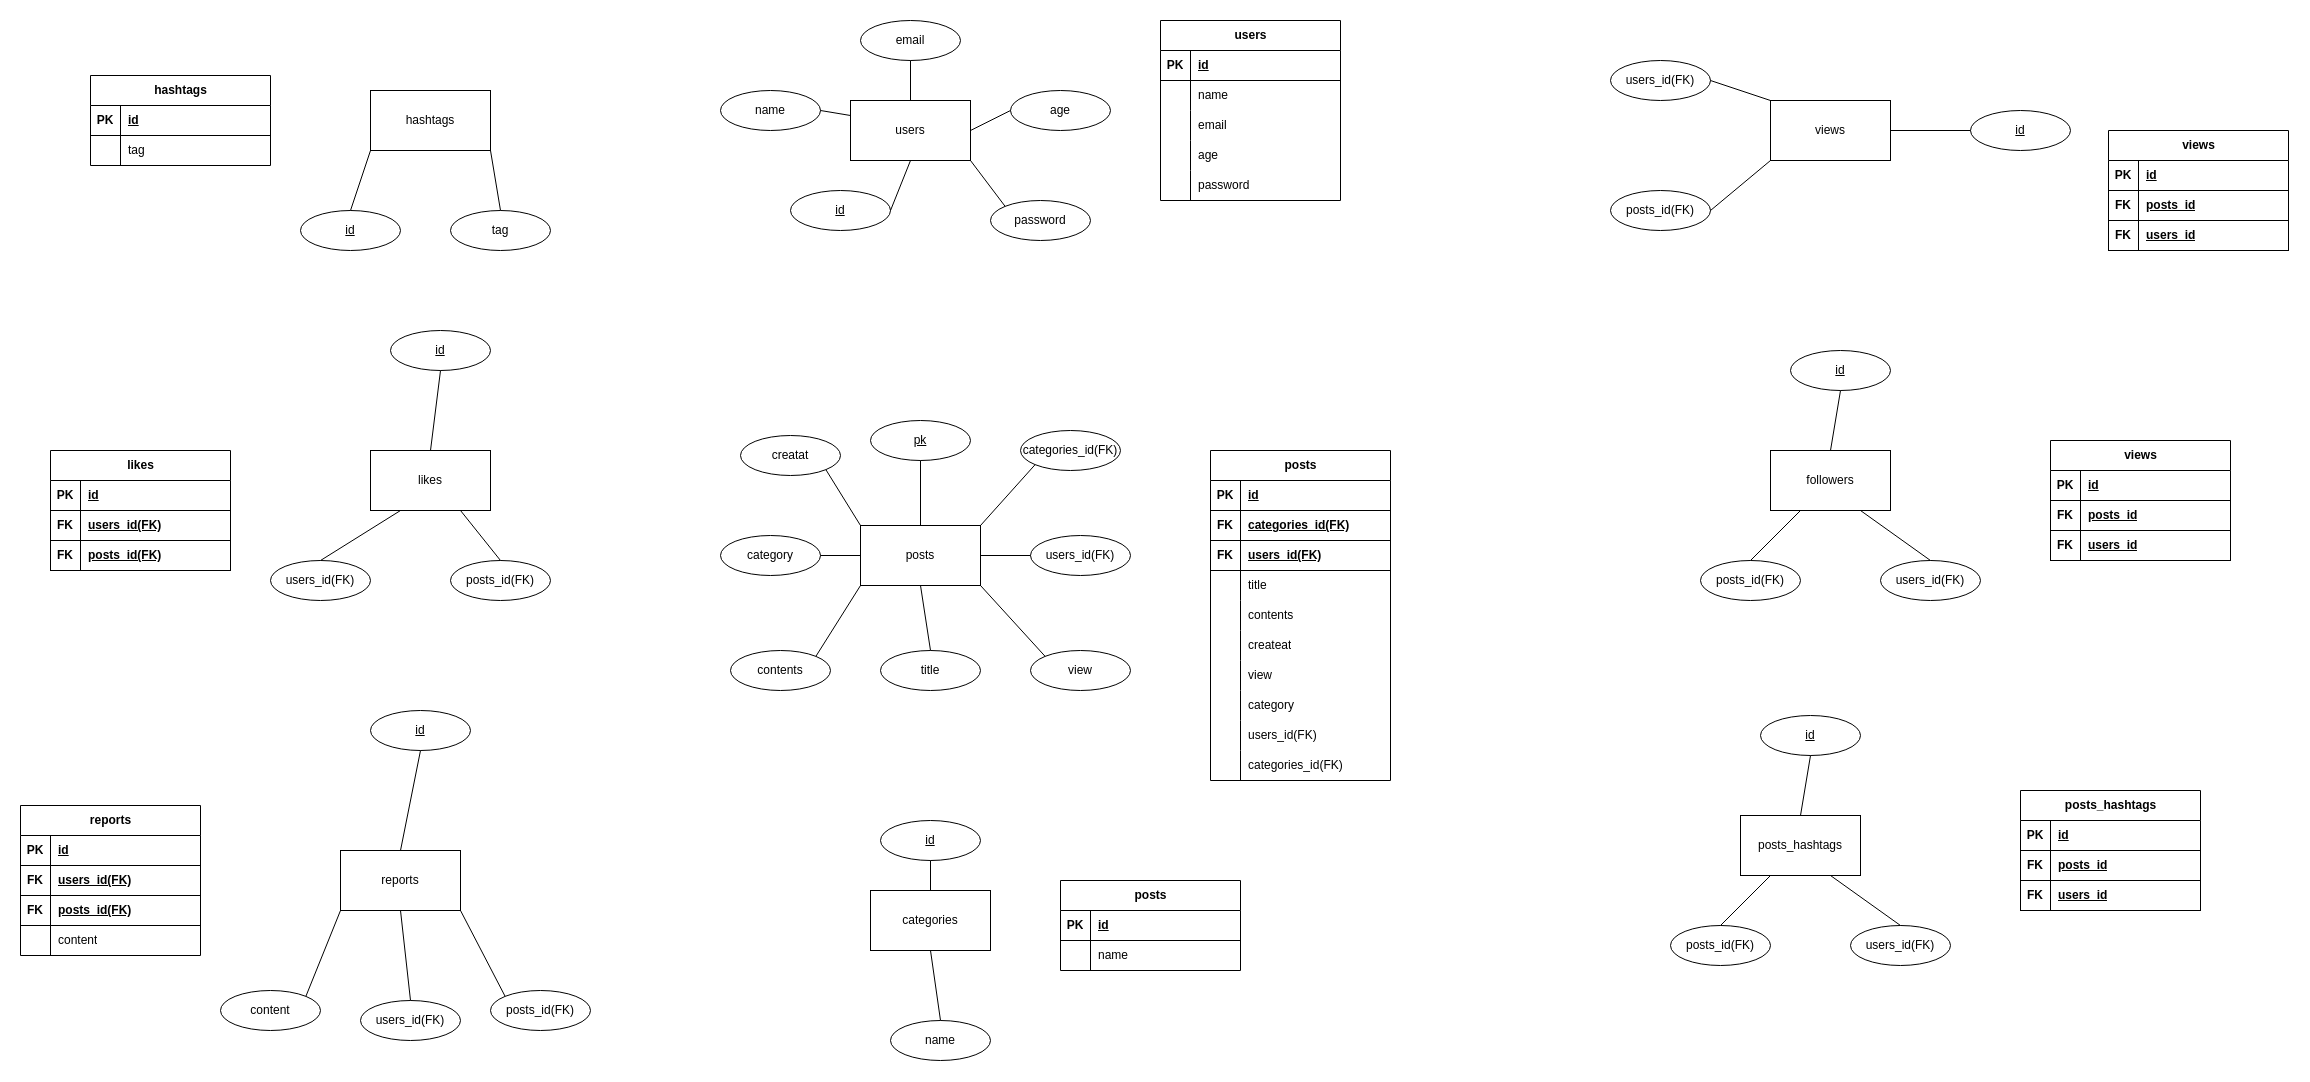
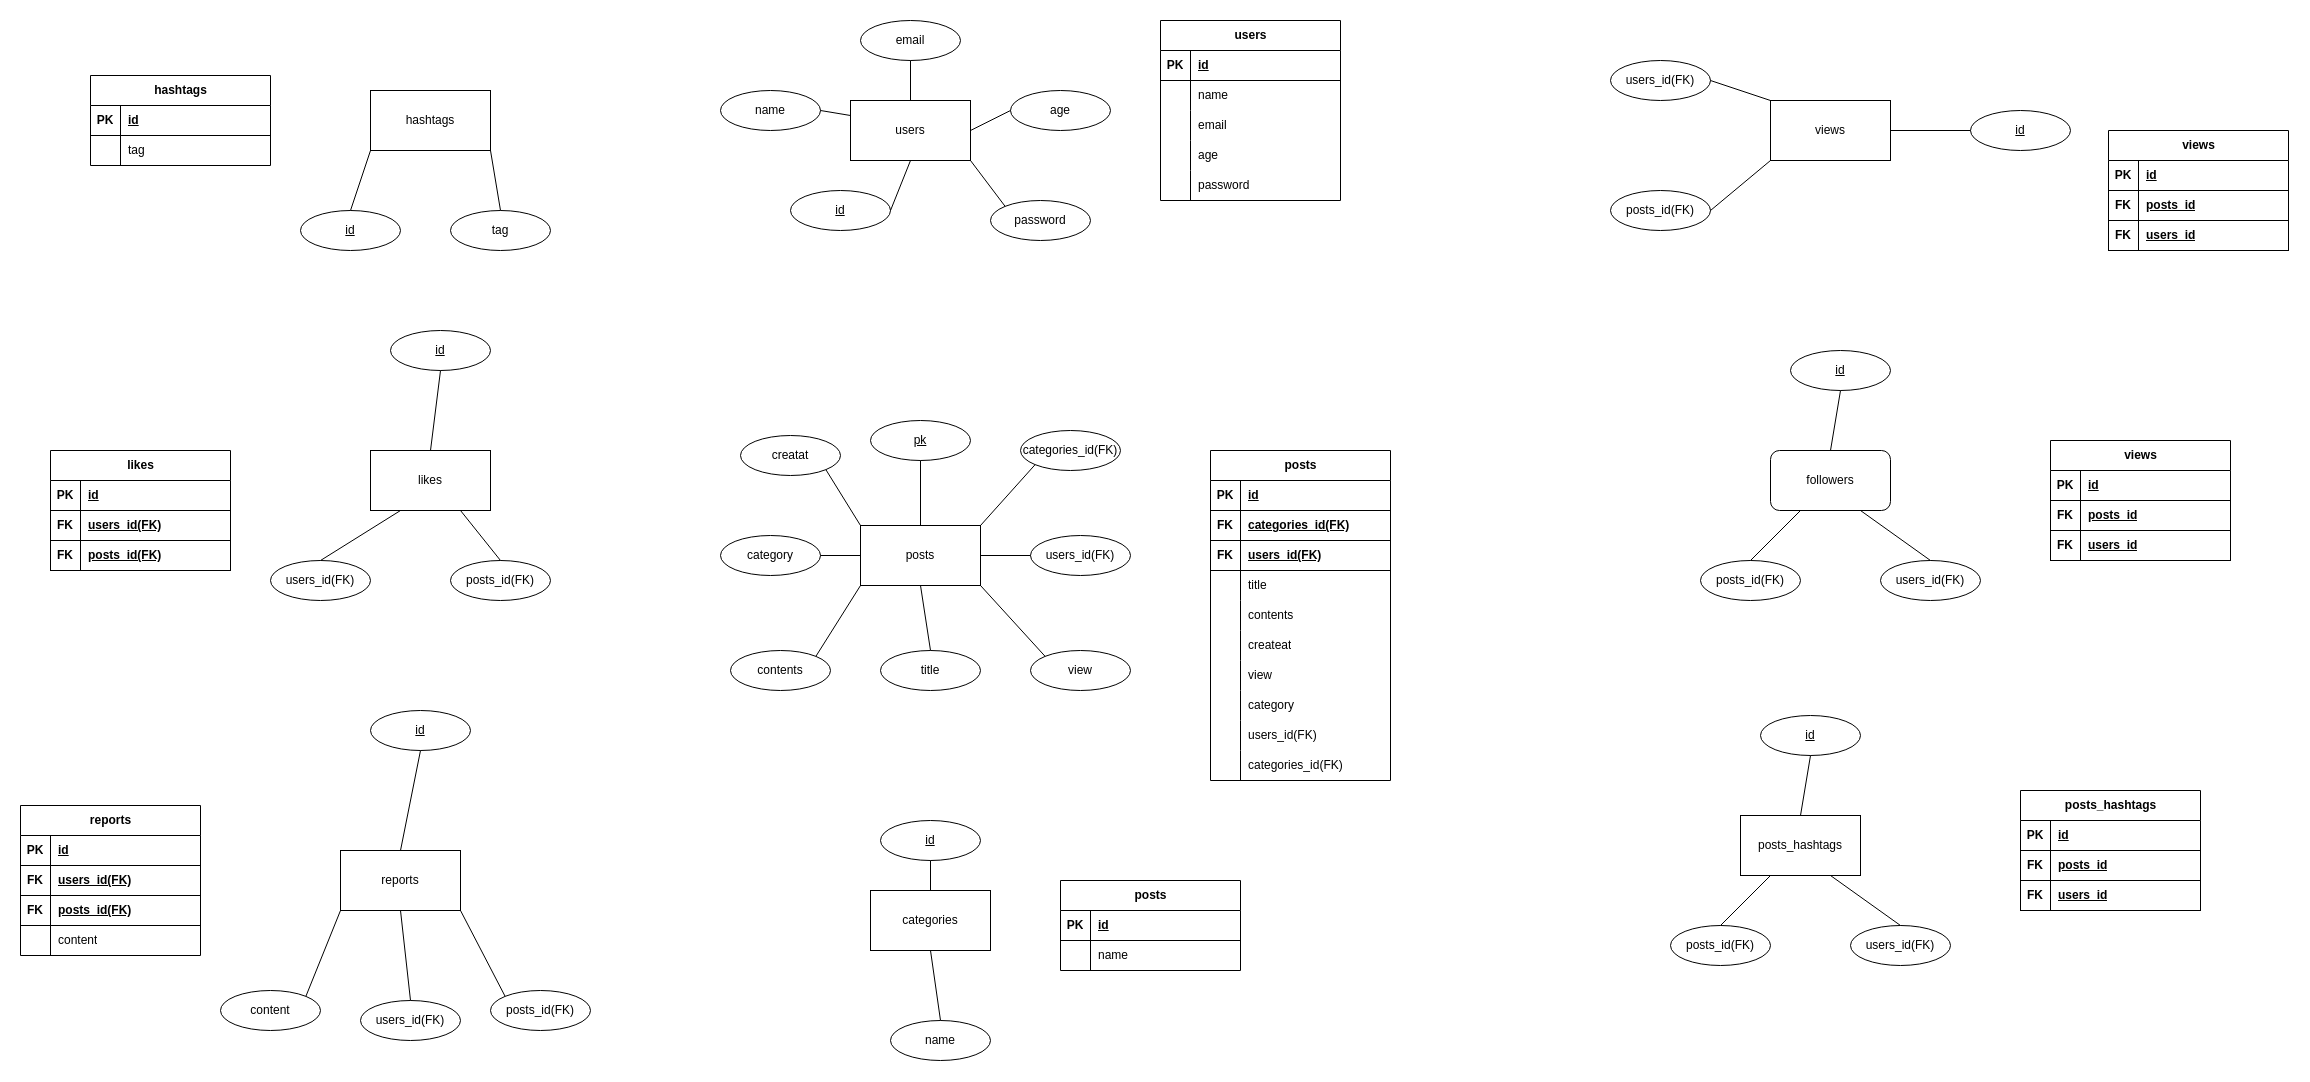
node "followers": shape rectangle -> rounded rectangle
